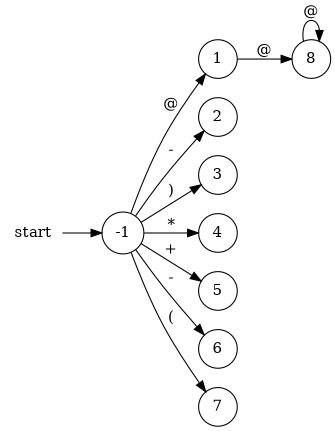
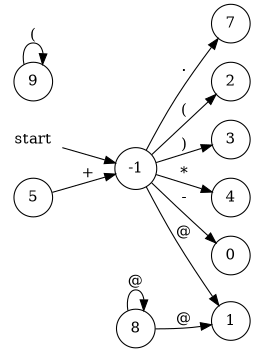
edge "1" -> "8": reversed
node "9": added
edge "-1" -> "2": label "-" -> "("
edge "-1" -> "5": reversed
edge "-1" -> "7": label "(" -> "."
node "6": label "6" -> "0"
